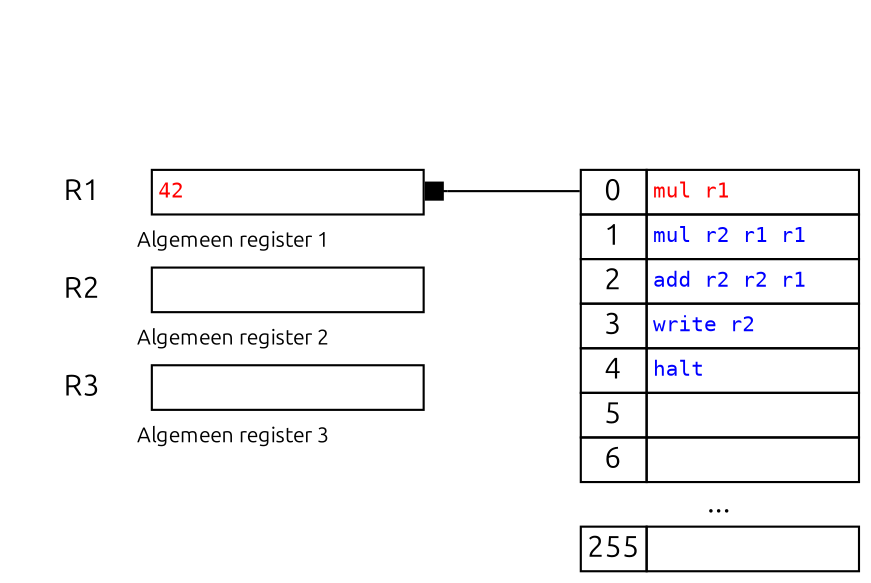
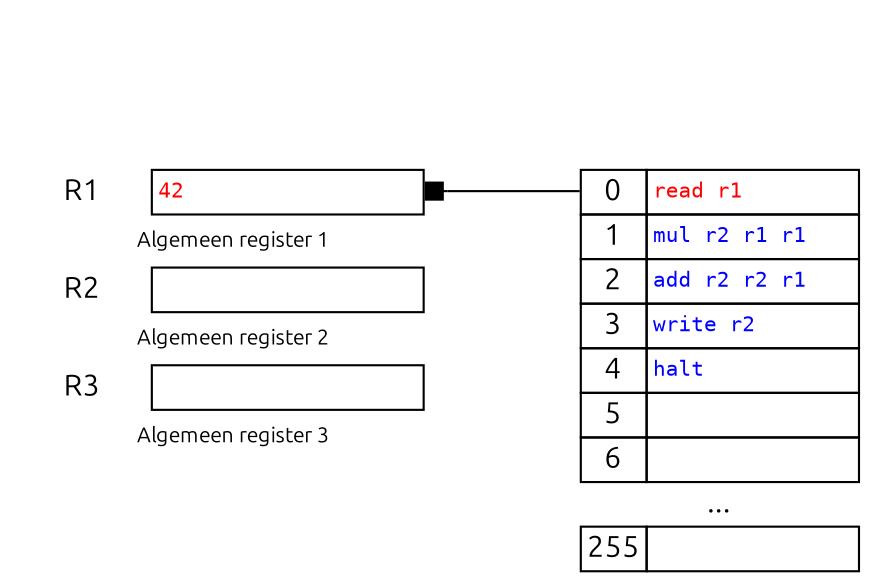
node "0": text "mul r1" -> "read r1"
